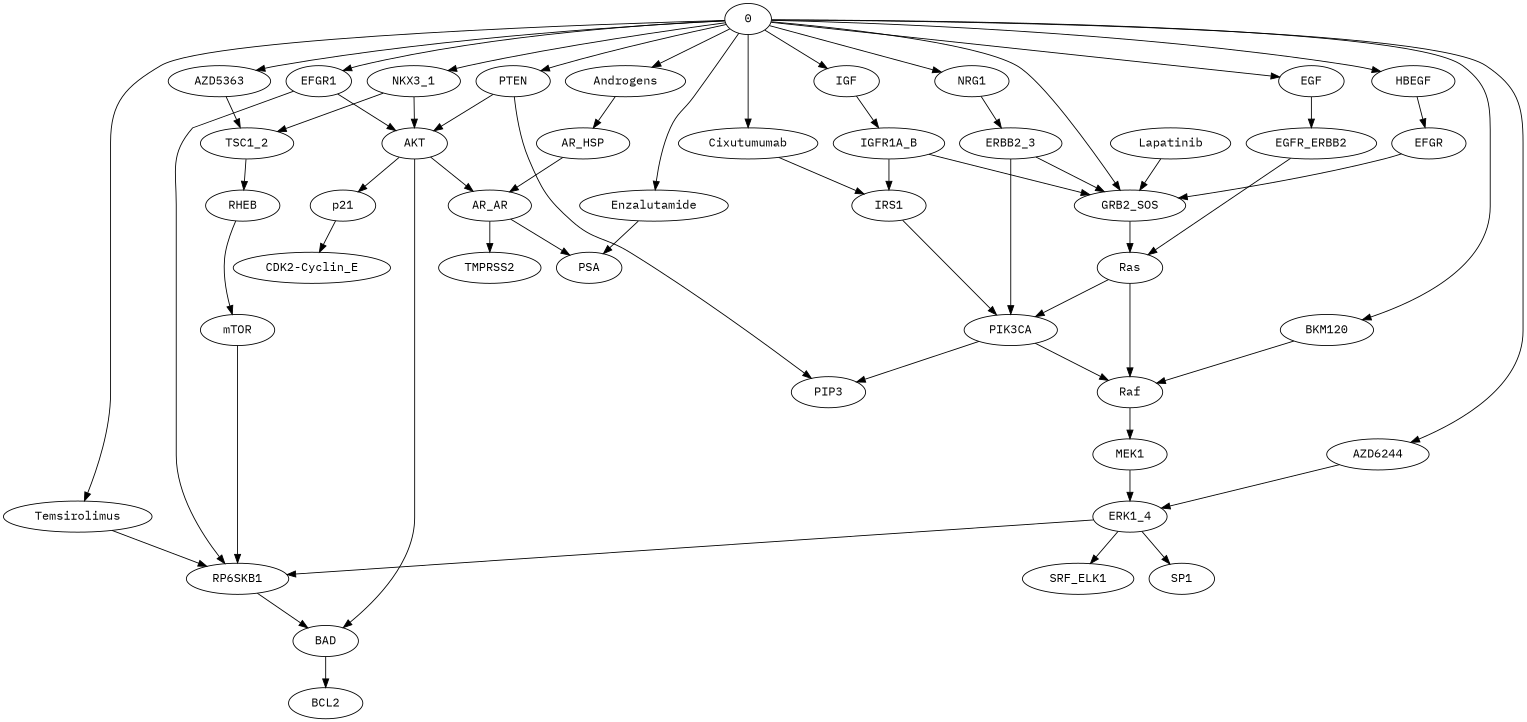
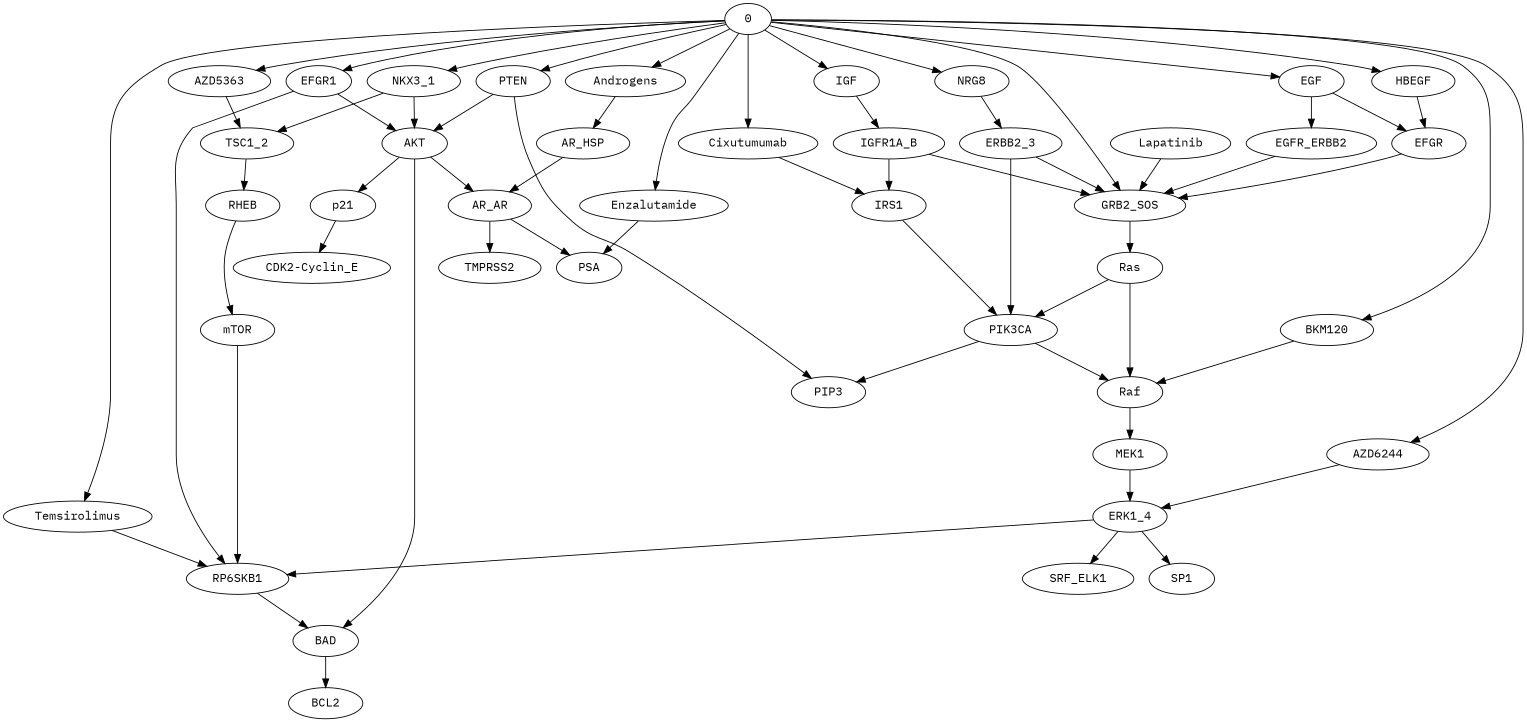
node "NRG1": label "NRG1" -> "NRG8"
edge "EGF" -> "EFGR": added
edge "EGFR_ERBB2" -> "Ras": now "EGFR_ERBB2" -> "GRB2_SOS"
